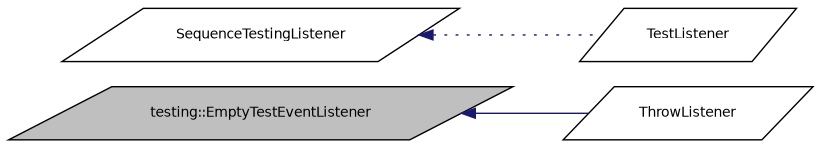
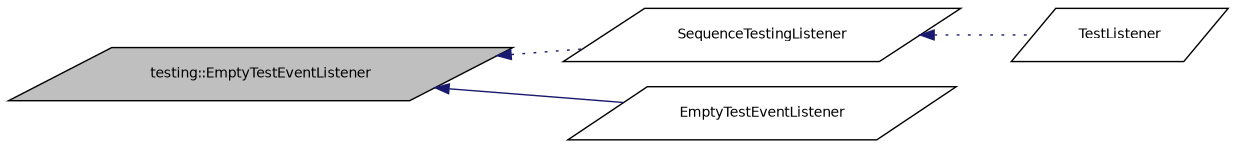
edge "SequenceTestingListener" -> "testing::EmptyTestEventListener": added
node "ThrowListener": label "ThrowListener" -> "EmptyTestEventListener"
